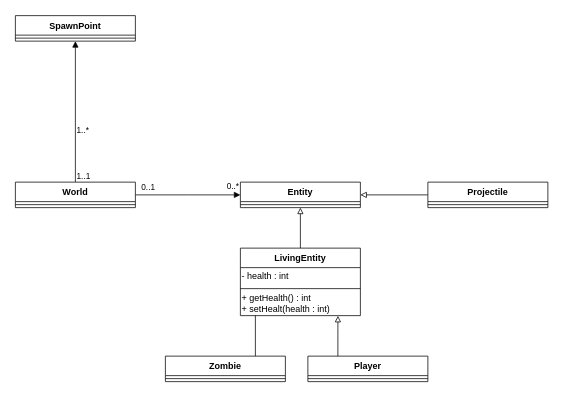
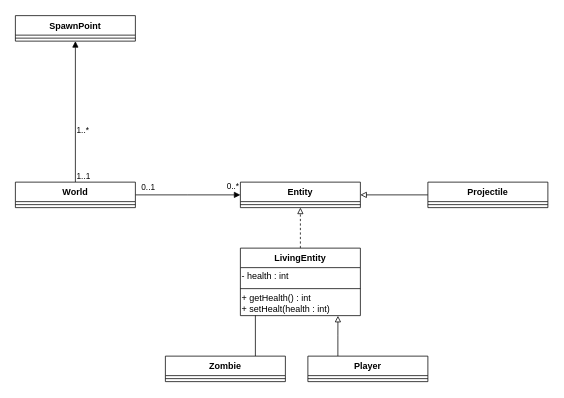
edge "LivingEntity" -> "Entity": style solid -> dashed
